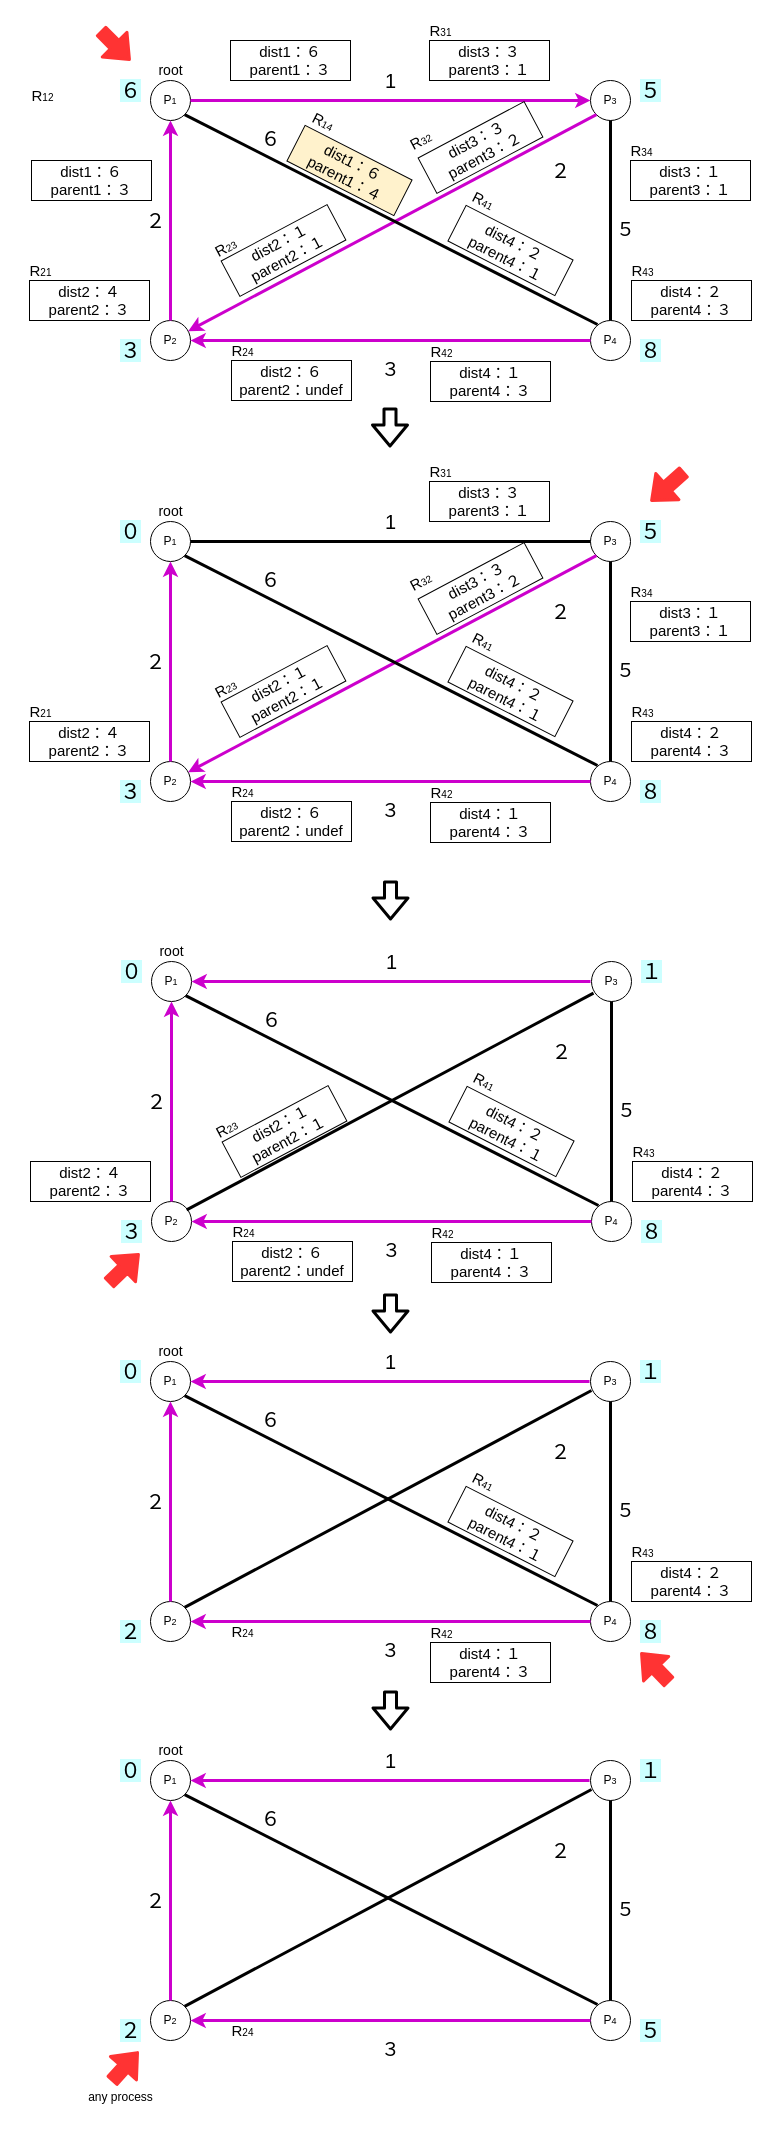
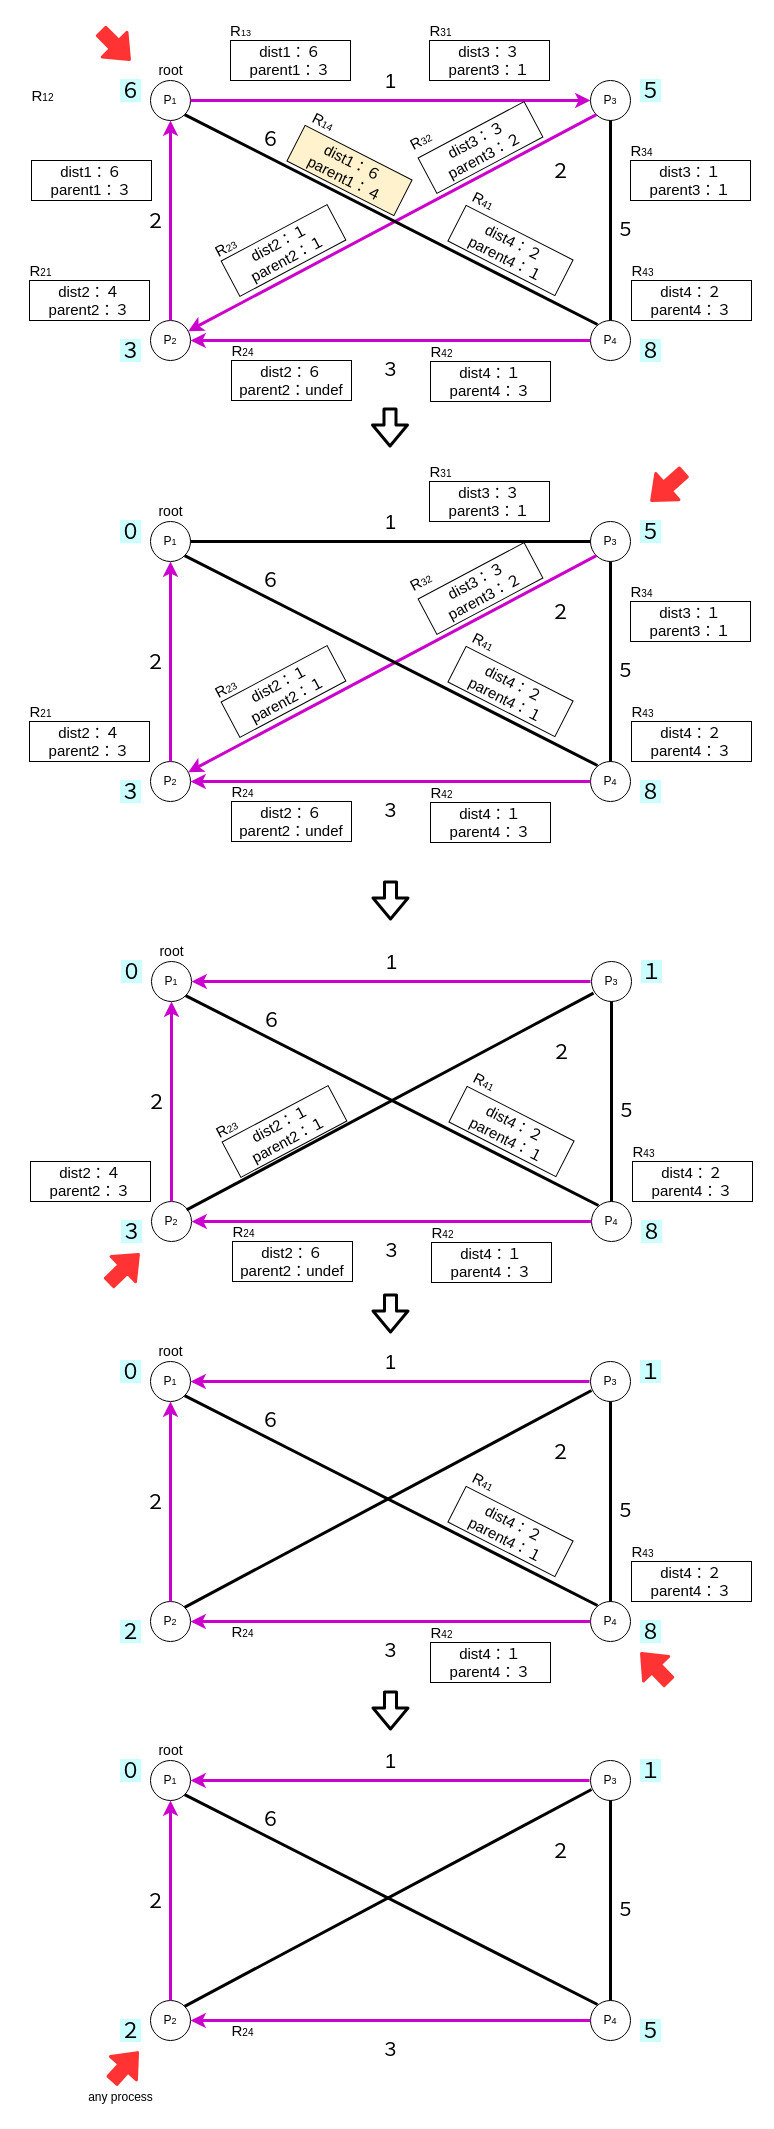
node "R13": added
